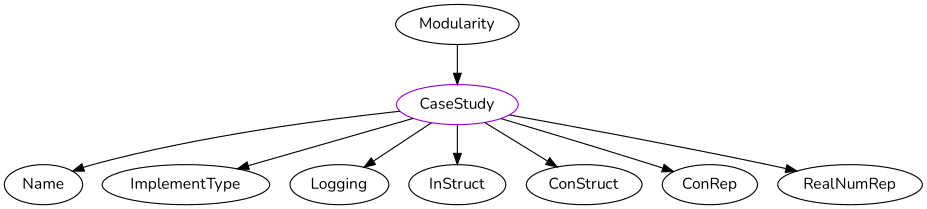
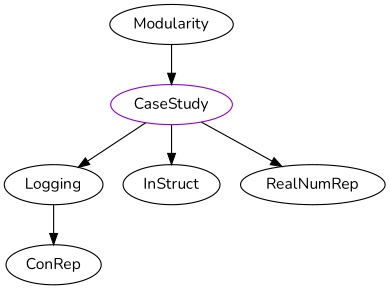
edge "CaseStudy" -> "ConRep": now "Logging" -> "ConRep"
node "Name": removed
node "ImplementType": removed
node "ConStruct": removed
